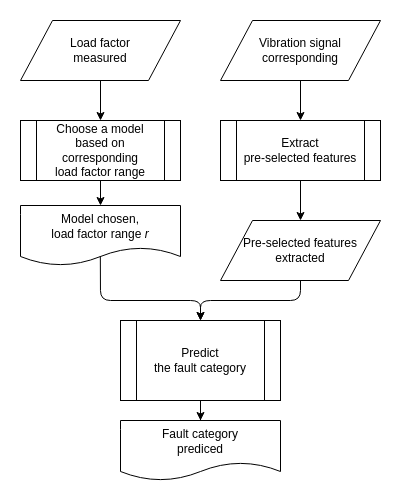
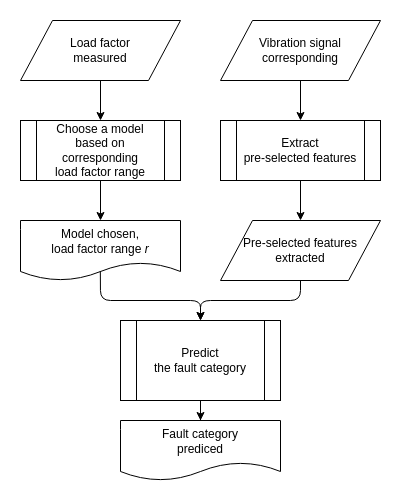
node "Model chosen, load factor range r": moved (101, 236) -> (101, 251)
